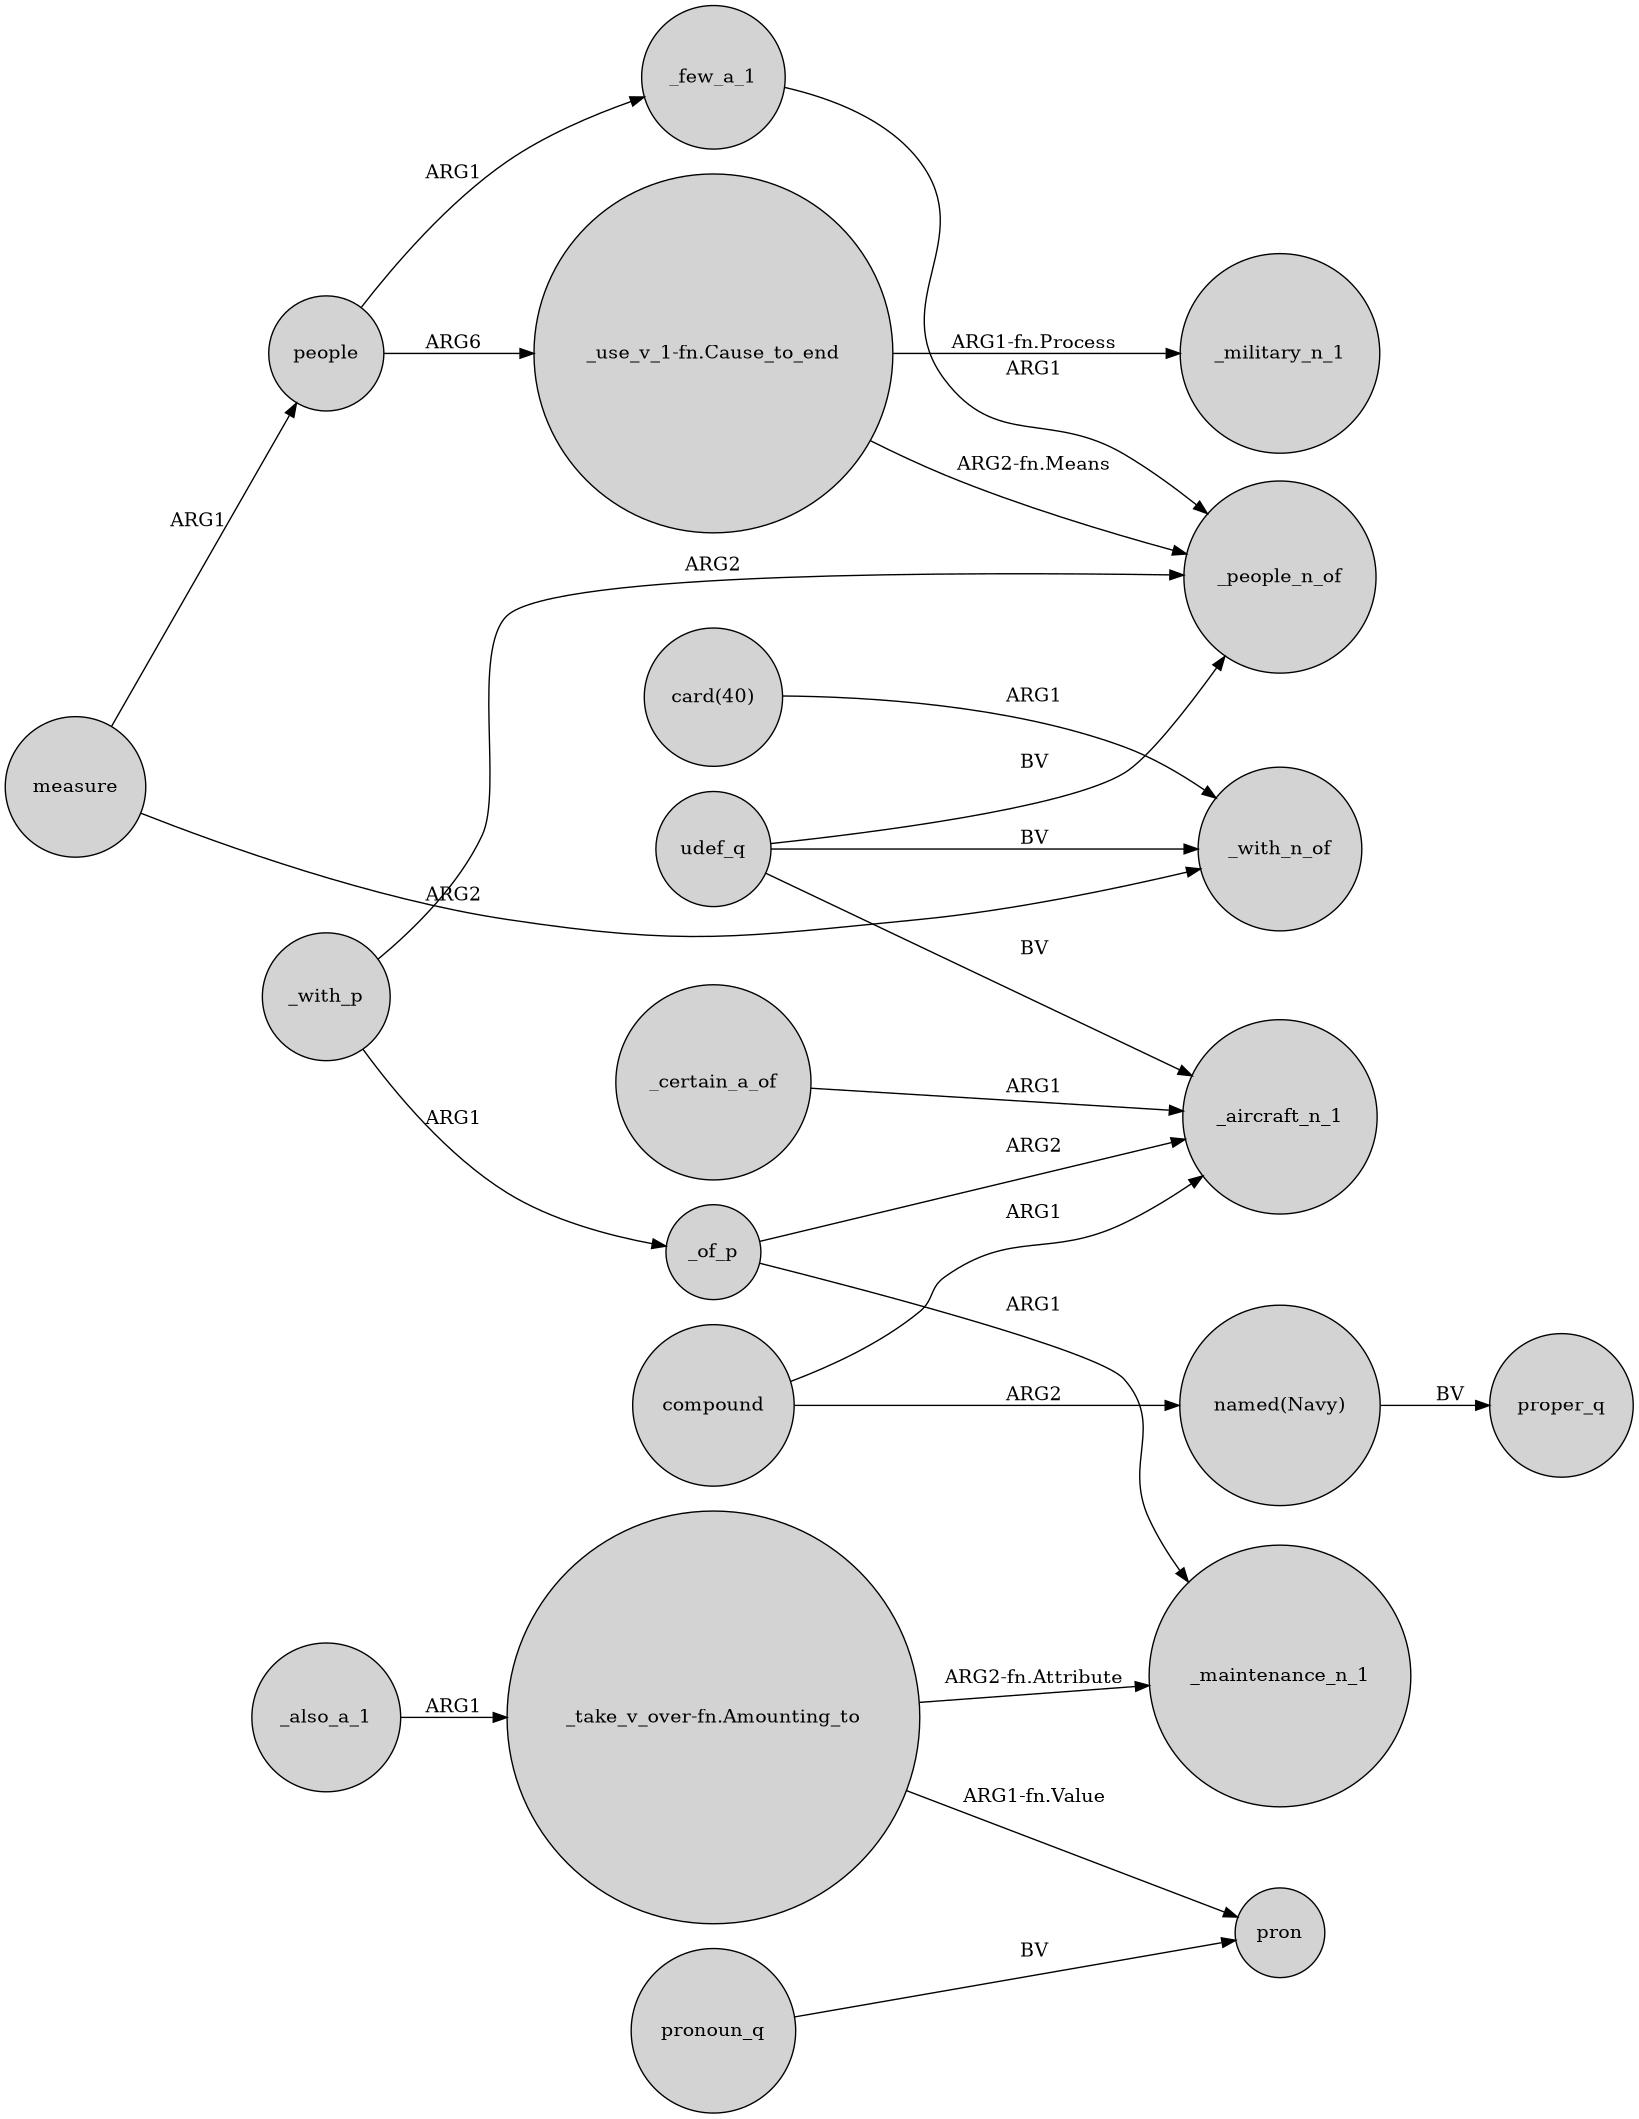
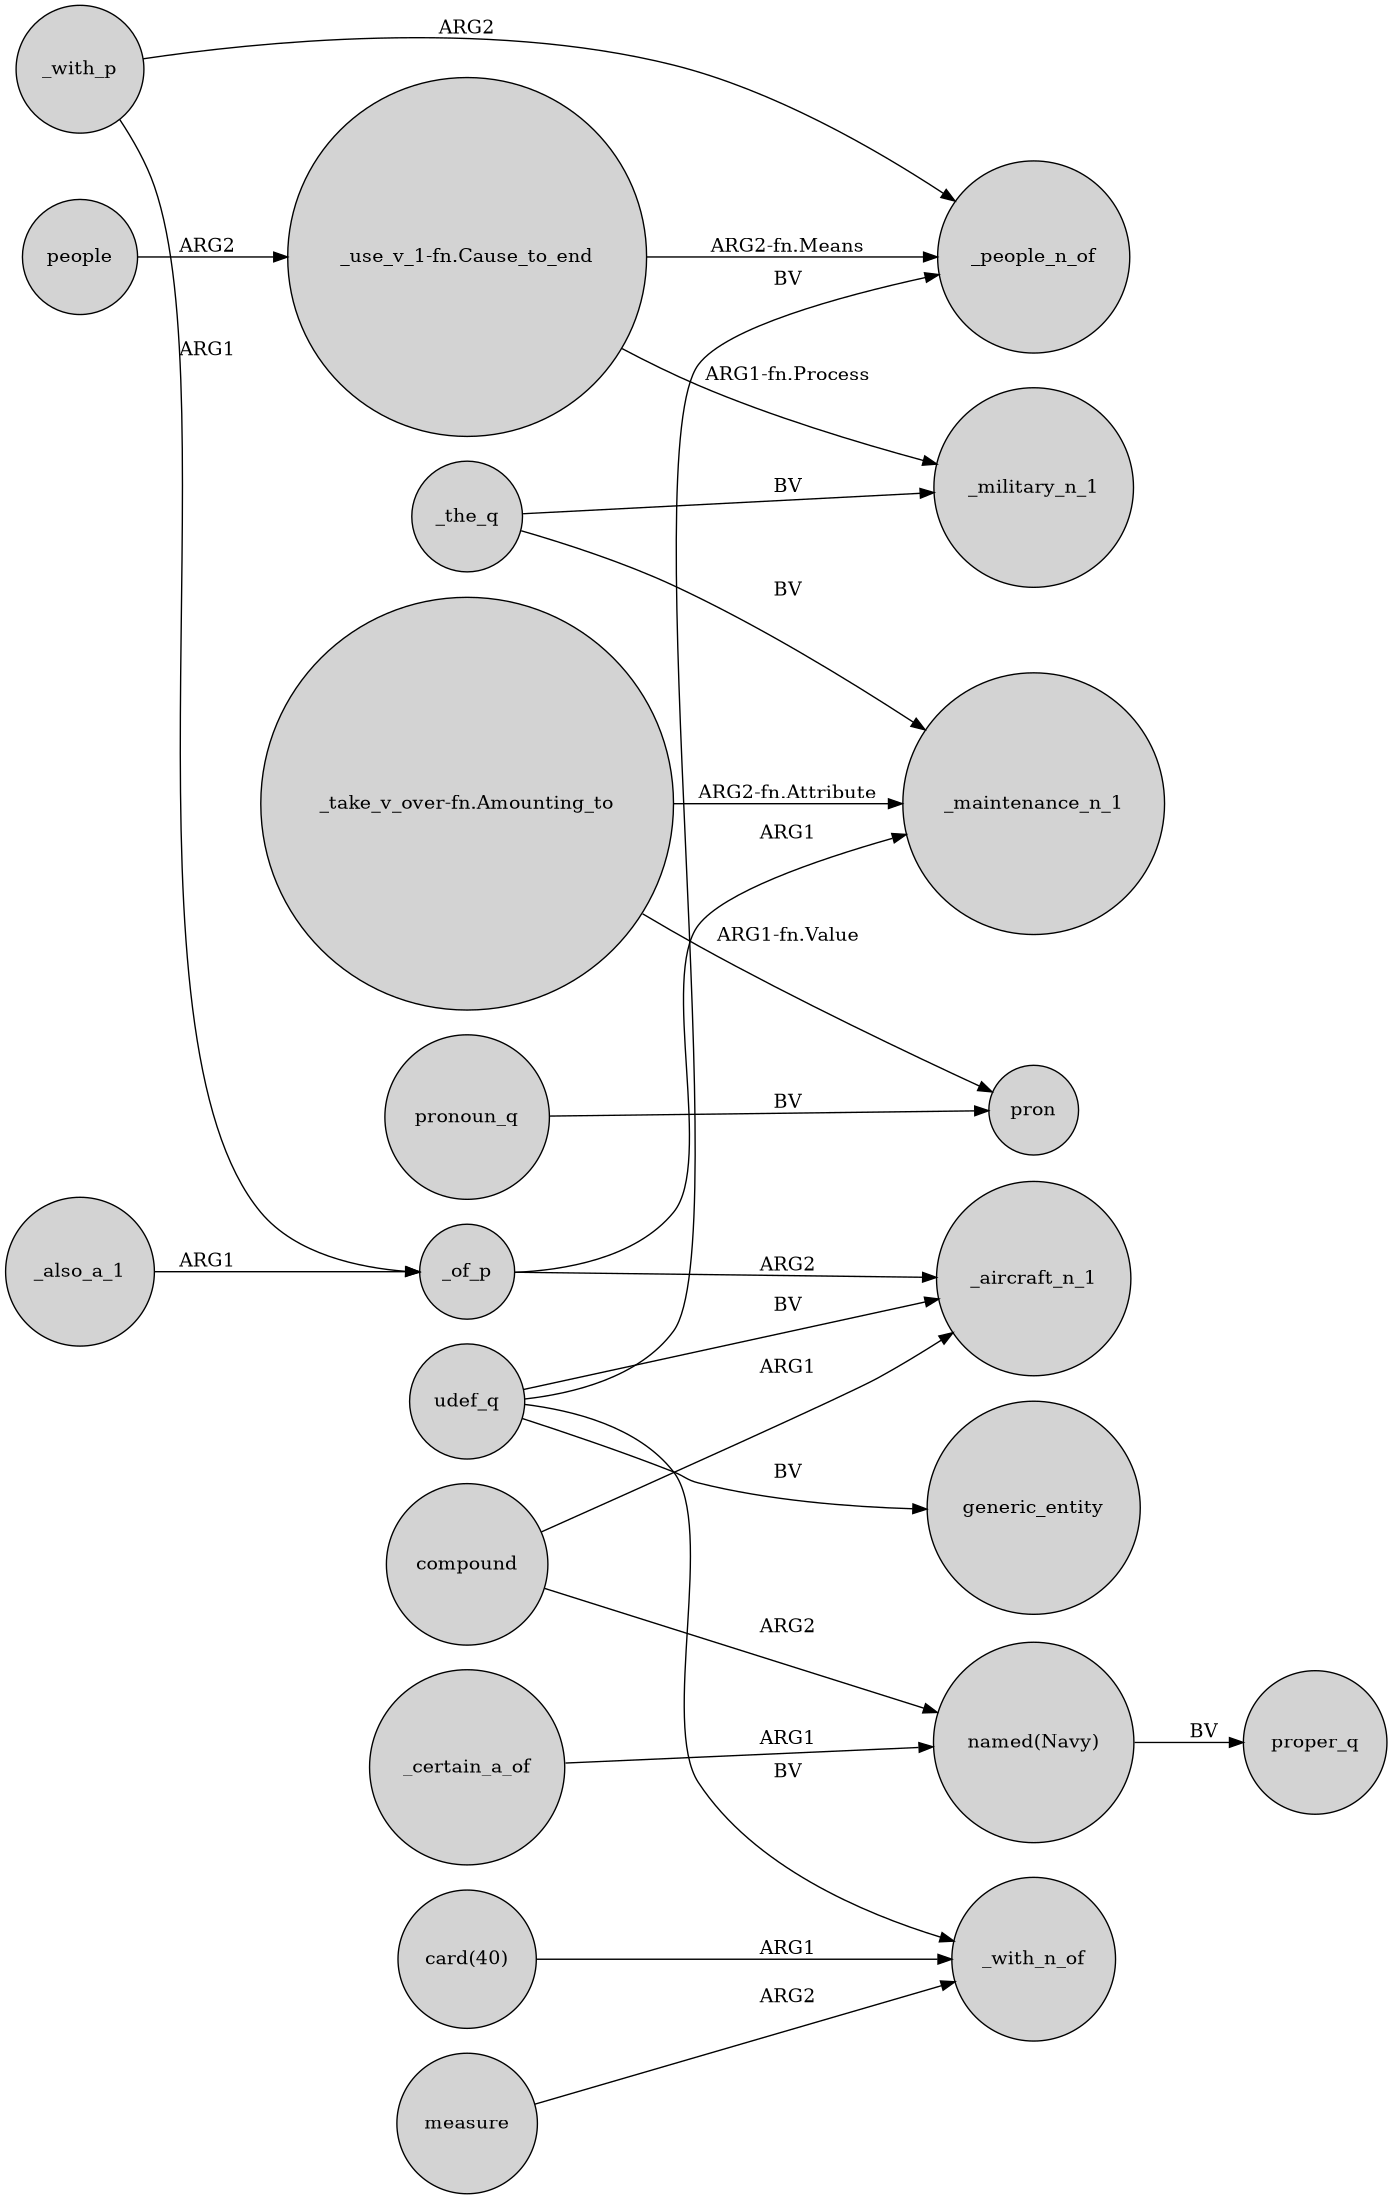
node "_few_a_1": removed
edge "people" -> "_use_v_1-fn.Cause_to_end": label "ARG6" -> "ARG2"
node "_the_q": added
edge "measure" -> "people": removed, label "ARG1"
edge "_certain_a_of" -> "_aircraft_n_1": now "_certain_a_of" -> "named(Navy)"
node "generic_entity": added
edge "_also_a_1" -> "_take_v_over-fn.Amounting_to": now "_also_a_1" -> "_of_p"
